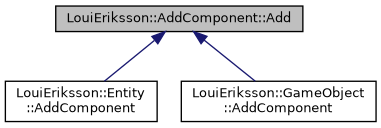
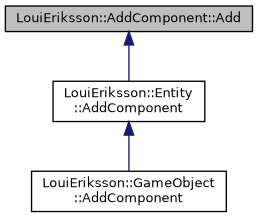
edge "LouiEriksson::GameObject ::AddComponent" -> "LouiEriksson::AddComponent::Add": now "LouiEriksson::GameObject ::AddComponent" -> "LouiEriksson::Entity ::AddComponent"
